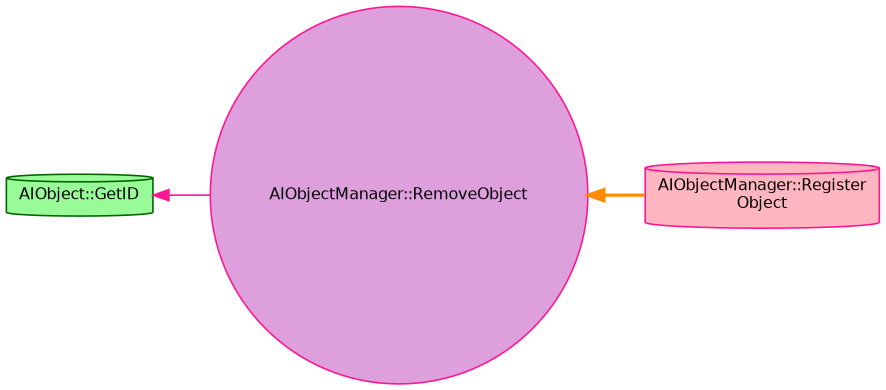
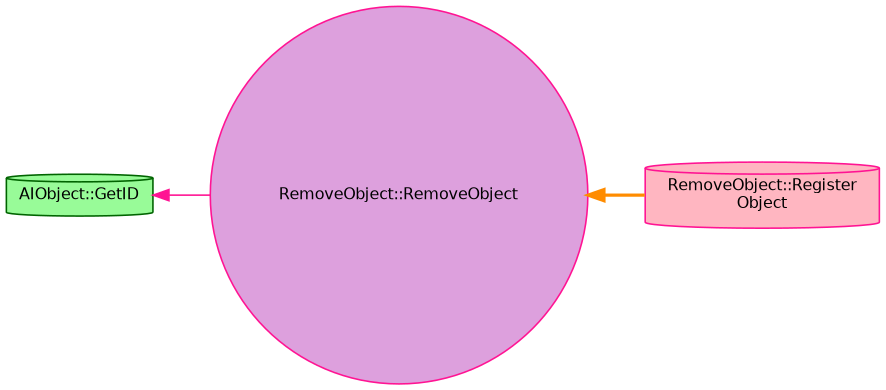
node "AIObjectManager::RemoveObject": label "AIObjectManager::RemoveObject" -> "RemoveObject::RemoveObject"
node "AIObjectManager::Register Object": label "AIObjectManager::Register Object" -> "RemoveObject::Register Object"
